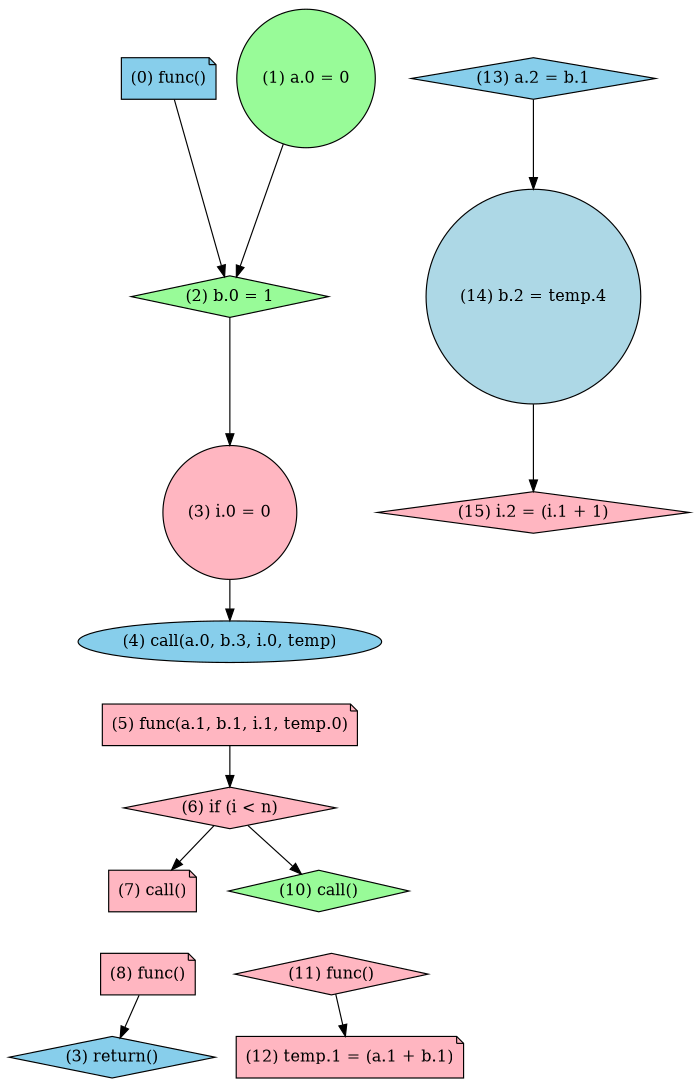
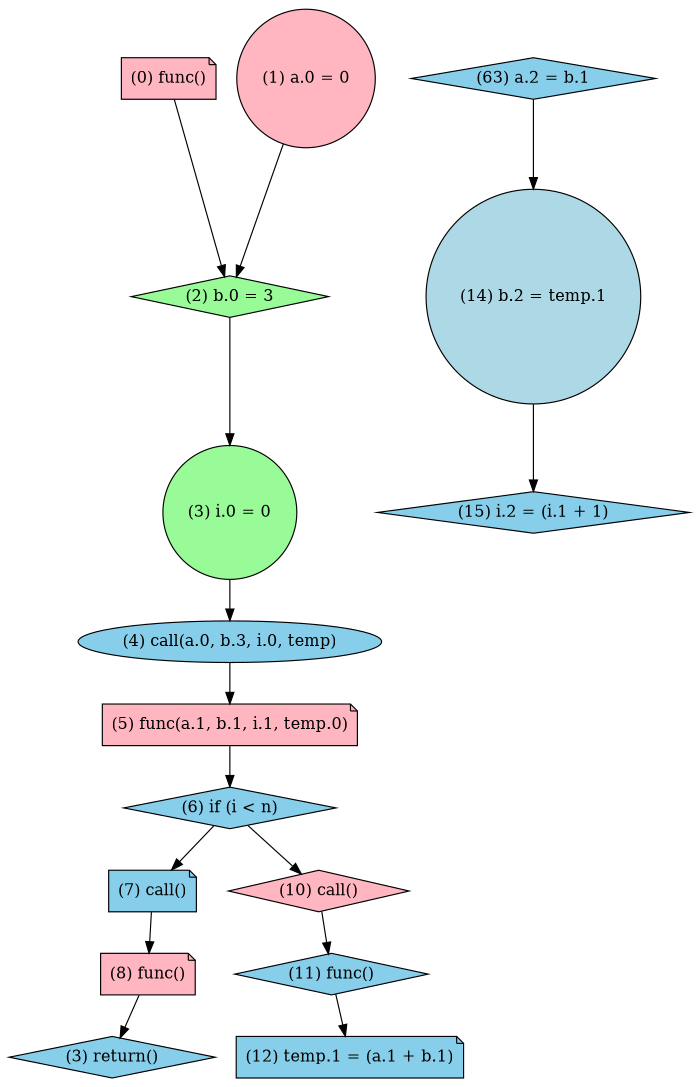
node "(0) func()": fillcolor skyblue -> lightpink
node "(1) a.0 = 0": fillcolor palegreen -> lightpink
node "(13) a.2 = b.1": label "(13) a.2 = b.1" -> "(63) a.2 = b.1"
node "(2) b.0 = 1": label "(2) b.0 = 1" -> "(2) b.0 = 3"
node "(14) b.2 = temp.4": label "(14) b.2 = temp.4" -> "(14) b.2 = temp.1"
node "(3) i.0 = 0": fillcolor lightpink -> palegreen
node "(15) i.2 = (i.1 + 1)": fillcolor lightpink -> skyblue
edge "(4) call(a.0, b.3, i.0, temp)" -> "(5) func(a.1, b.1, i.1, temp.0)": added
node "(6) if (i < n)": fillcolor lightpink -> skyblue
node "(7) call()": fillcolor lightpink -> skyblue
node "(10) call()": fillcolor palegreen -> lightpink
edge "(7) call()" -> "(8) func()": added
edge "(10) call()" -> "(11) func()": added
node "(11) func()": fillcolor lightpink -> skyblue
node "(12) temp.1 = (a.1 + b.1)": fillcolor lightpink -> skyblue
